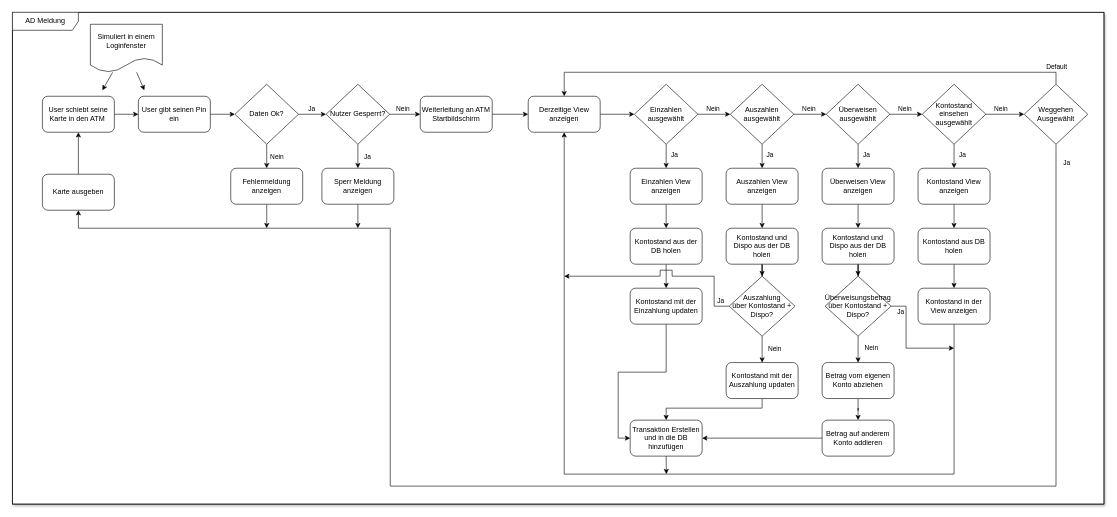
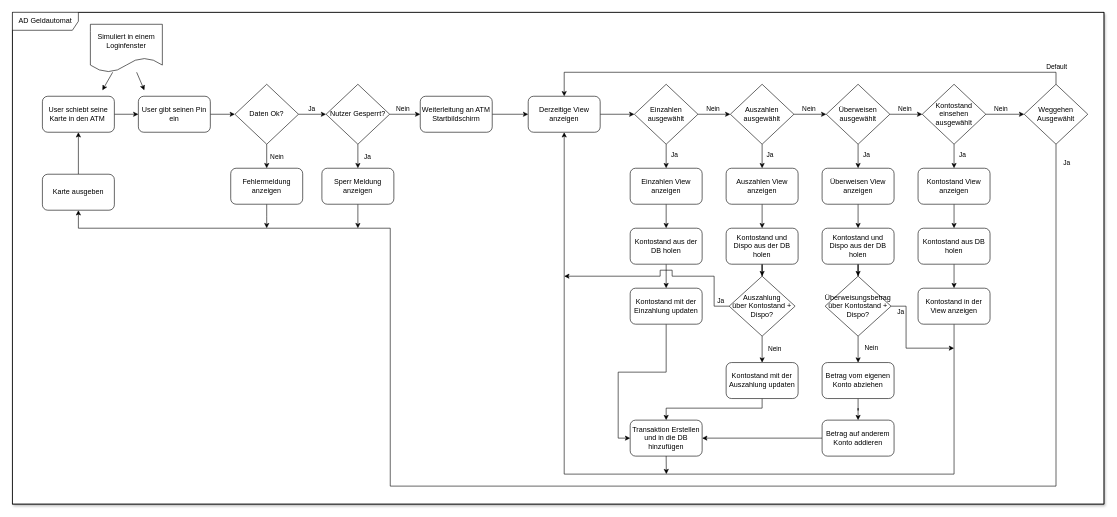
node "AD Meldung": label "AD Meldung" -> "AD Geldautomat"
